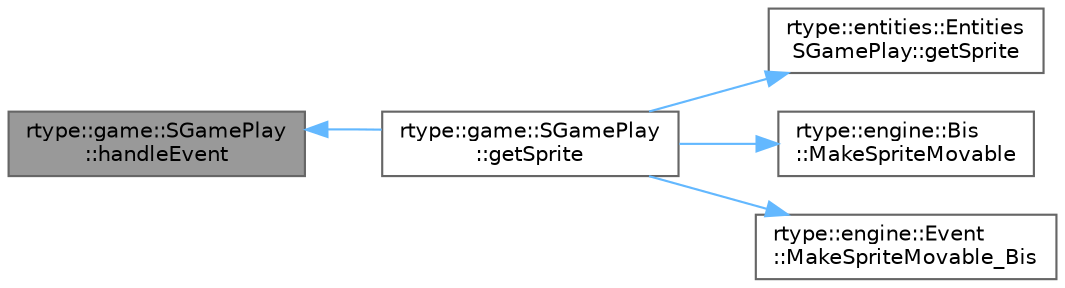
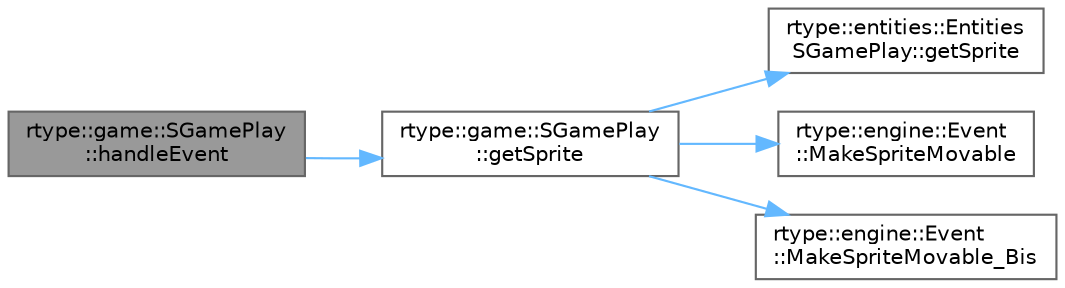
edge "rtype::game::SGamePlay ::getSprite" -> "rtype::game::SGamePlay ::handleEvent": reversed
node "rtype::engine::Bis ::MakeSpriteMovable": label "rtype::engine::Bis ::MakeSpriteMovable" -> "rtype::engine::Event ::MakeSpriteMovable"
